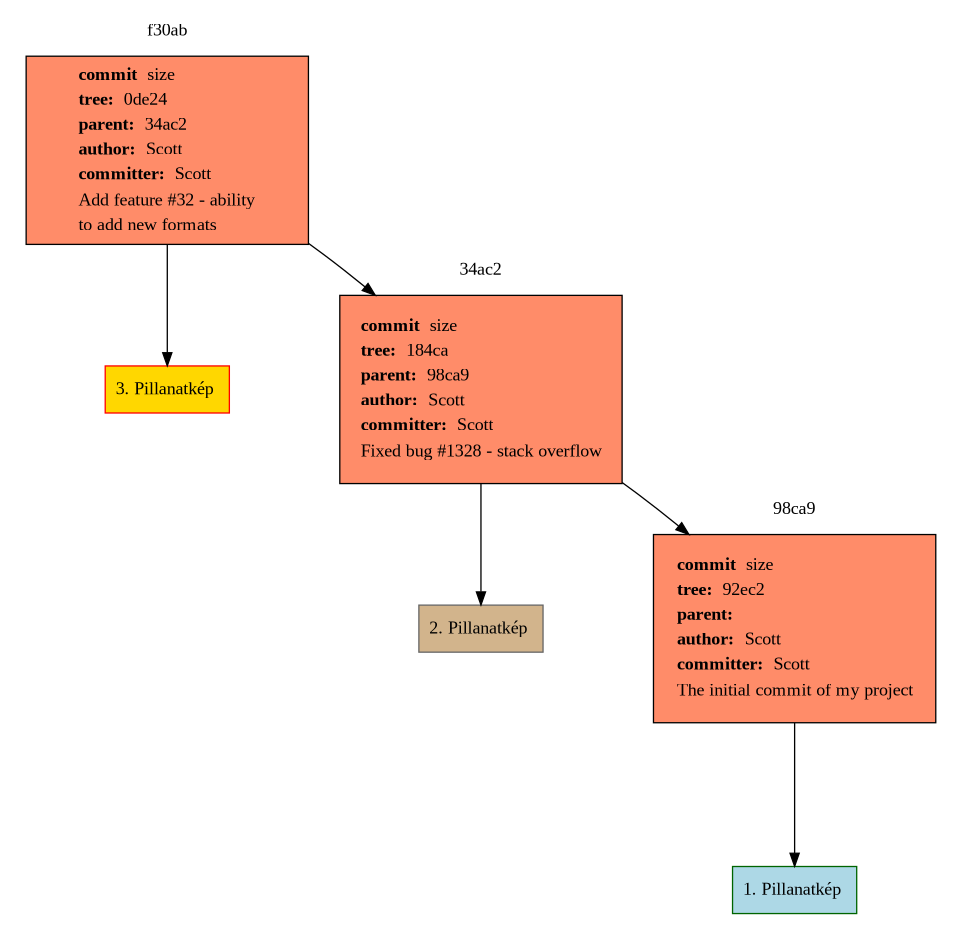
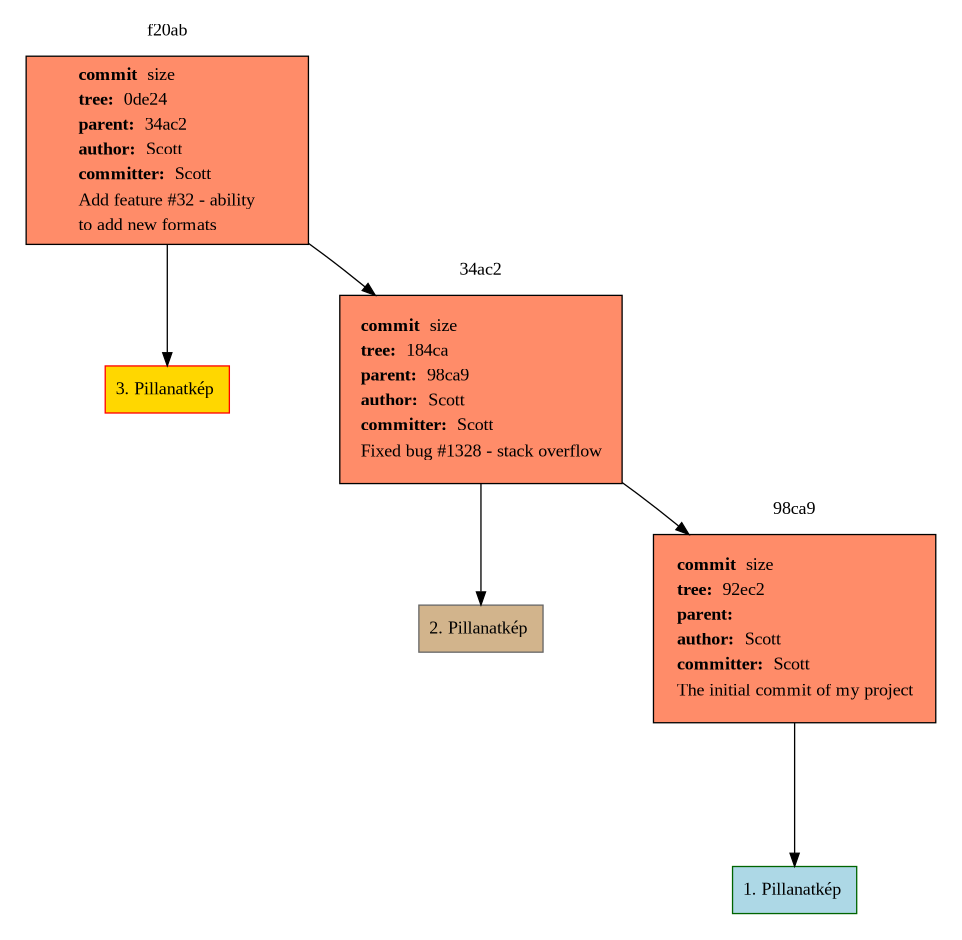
cluster "f30ab": label "f30ab" -> "f20ab"
